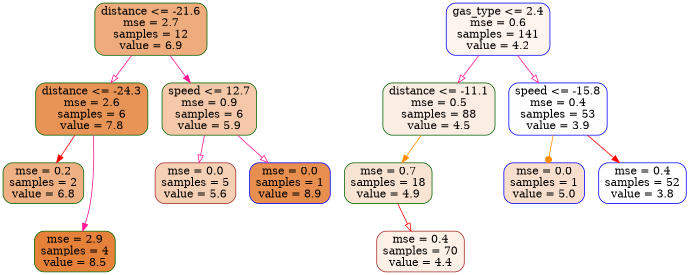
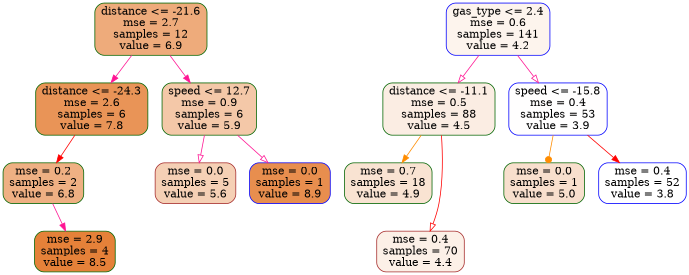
edge "distance <= -21.6 mse = 2.7 samples = 12 value = 6.9" -> "distance <= -24.3 mse = 2.6 samples = 6 value = 7.8": arrowhead onormal -> normal
edge "distance <= -24.3 mse = 2.6 samples = 6 value = 7.8" -> "mse = 2.9 samples = 4 value = 8.5": now "mse = 0.2 samples = 2 value = 6.8" -> "mse = 2.9 samples = 4 value = 8.5"
node "mse = 0.0 samples = 1 value = 5.0": color blue -> darkgreen
edge "mse = 0.7 samples = 18 value = 4.9" -> "mse = 0.4 samples = 70 value = 4.4": now "distance <= -11.1 mse = 0.5 samples = 88 value = 4.5" -> "mse = 0.4 samples = 70 value = 4.4"
